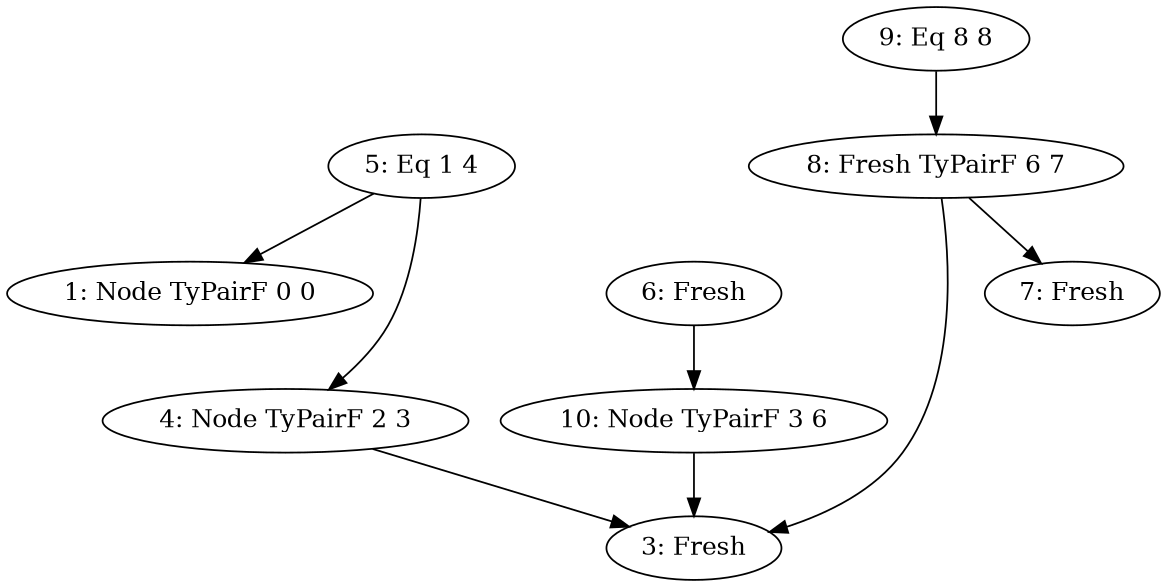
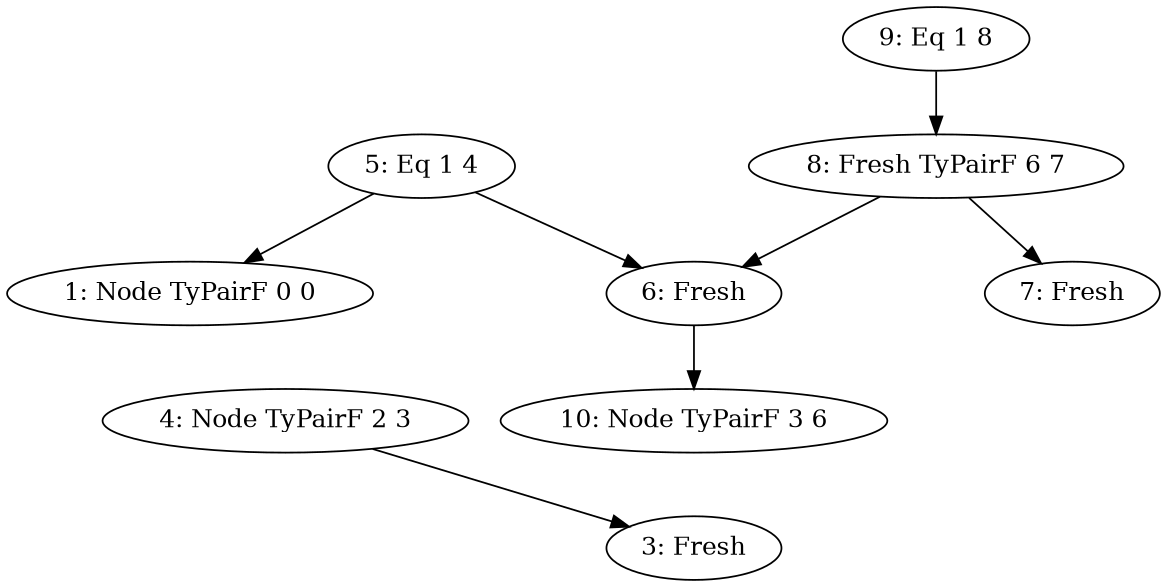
node "9: Eq 8 8": label "9: Eq 8 8" -> "9: Eq 1 8"
edge "5: Eq 1 4" -> "4: Node TyPairF 2 3": now "5: Eq 1 4" -> "6: Fresh"
edge "8: Fresh TyPairF 6 7" -> "3: Fresh": now "8: Fresh TyPairF 6 7" -> "6: Fresh"
edge "10: Node TyPairF 3 6" -> "3: Fresh": removed
